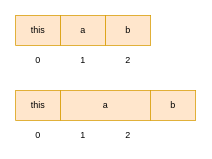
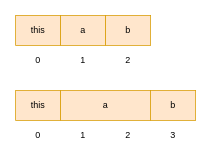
node "3": added
